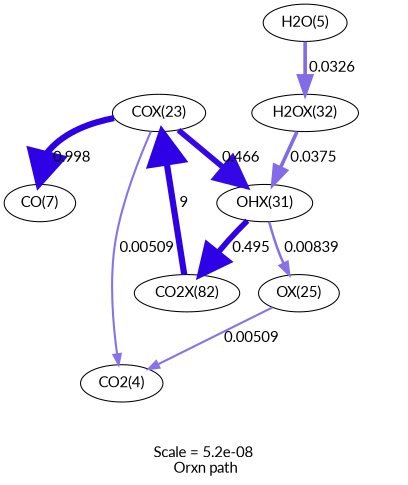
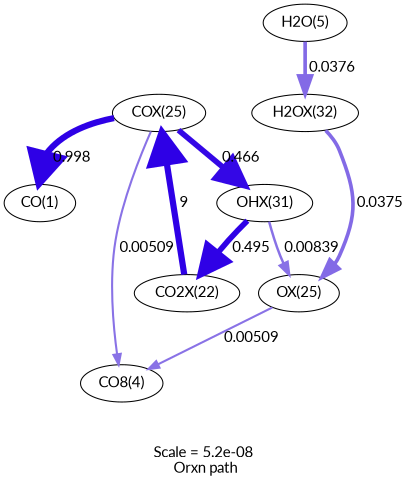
edge "H2O(5)" -> "H2OX(32)": label " 0.0326" -> " 0.0376"
node "COX(23)": label "COX(23)" -> "COX(25)"
edge "H2OX(32)" -> "OHX(31)": now "H2OX(32)" -> "OX(25)"
node "CO(7)": label "CO(7)" -> "CO(1)"
node "CO2X(82)": label "CO2X(82)" -> "CO2X(22)"
node "CO2(4)": label "CO2(4)" -> "CO8(4)"
